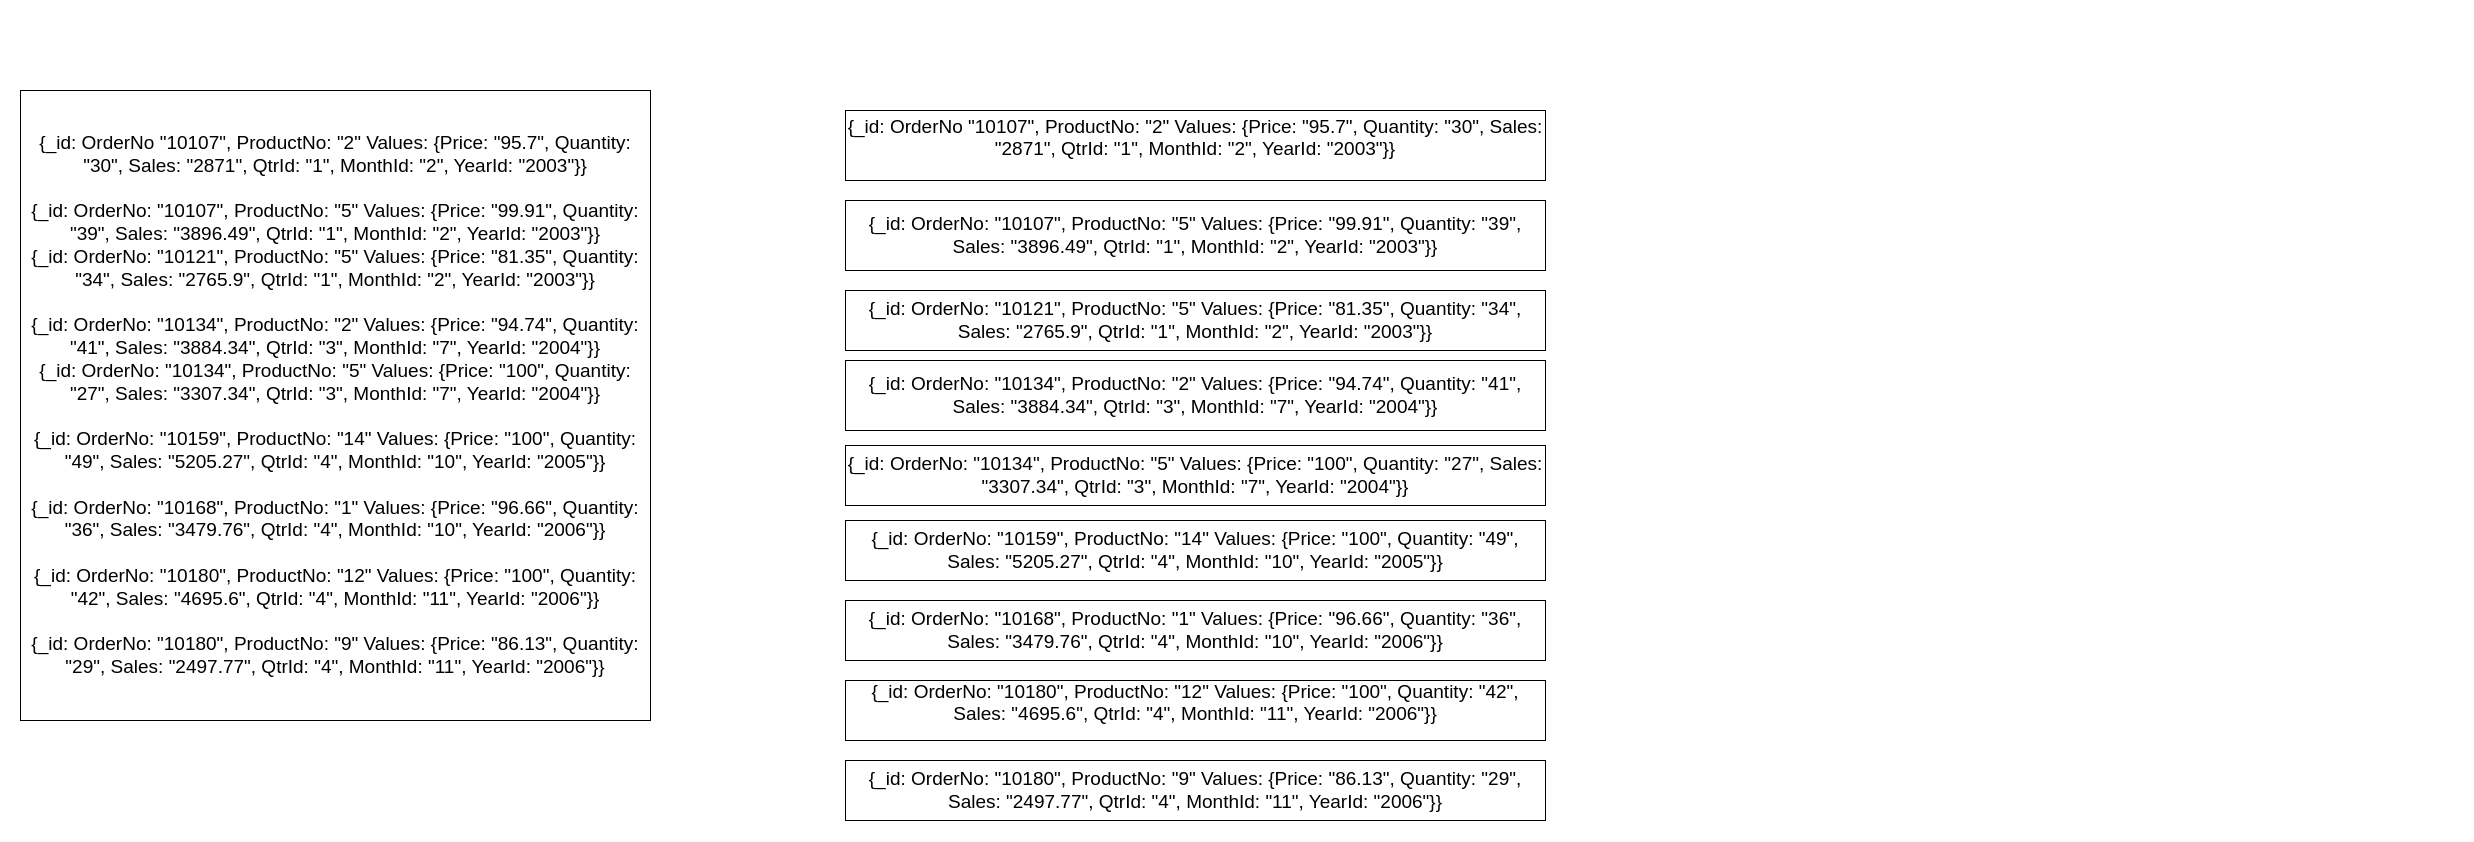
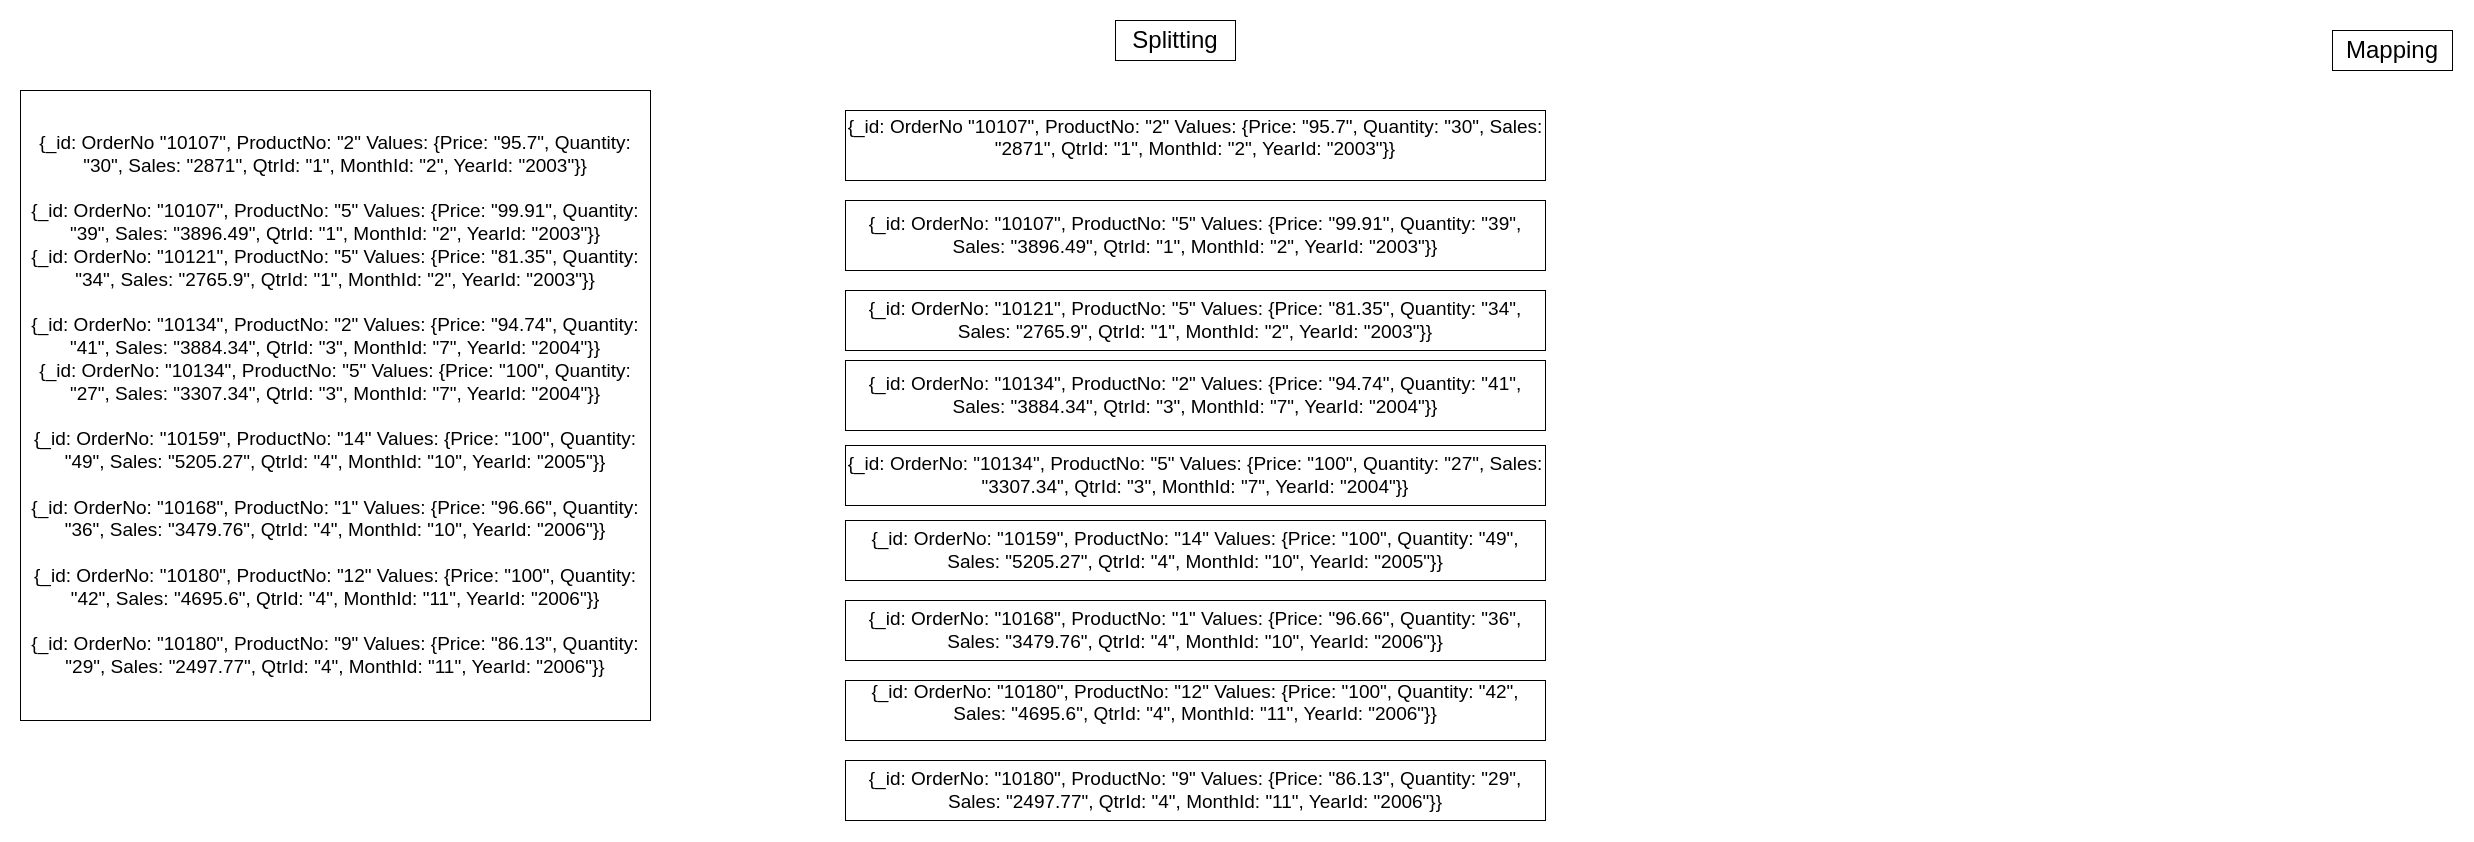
node "Splitting": added
node "Mapping": added
